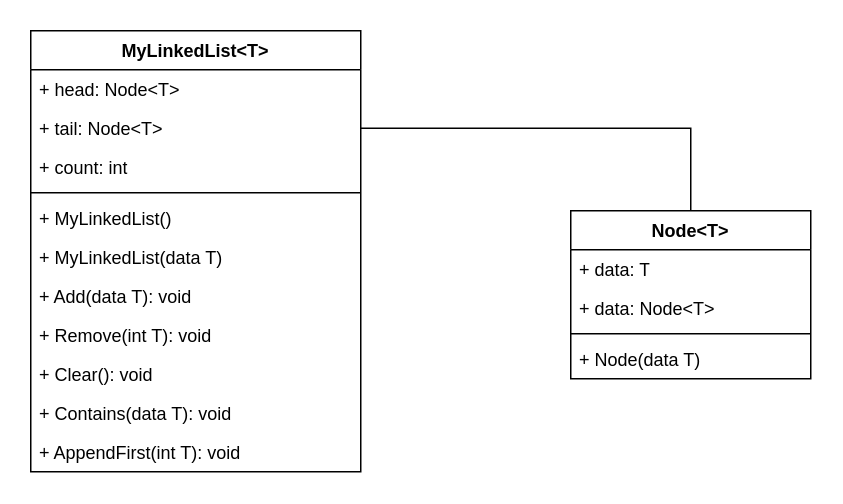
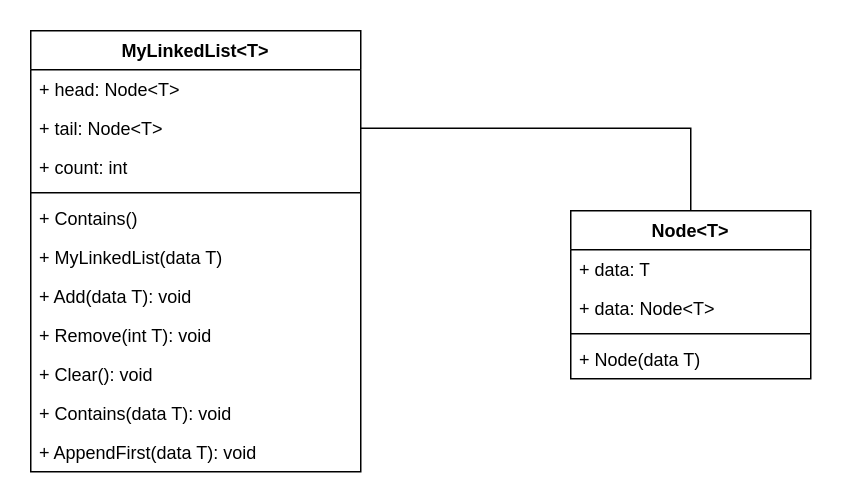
node "+ MyLinkedList()": label "+ MyLinkedList()" -> "+ Contains()"
node "+ AppendFirst(int T): void": label "+ AppendFirst(int T): void" -> "+ AppendFirst(data T): void"
